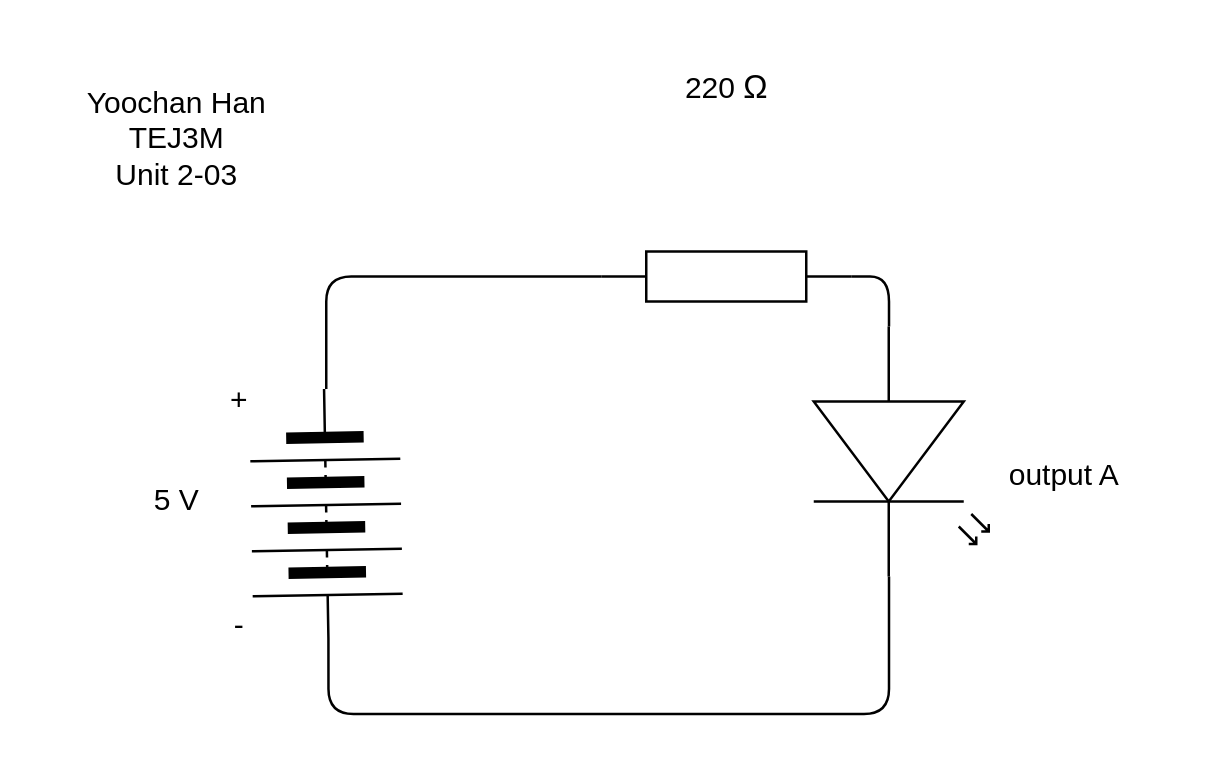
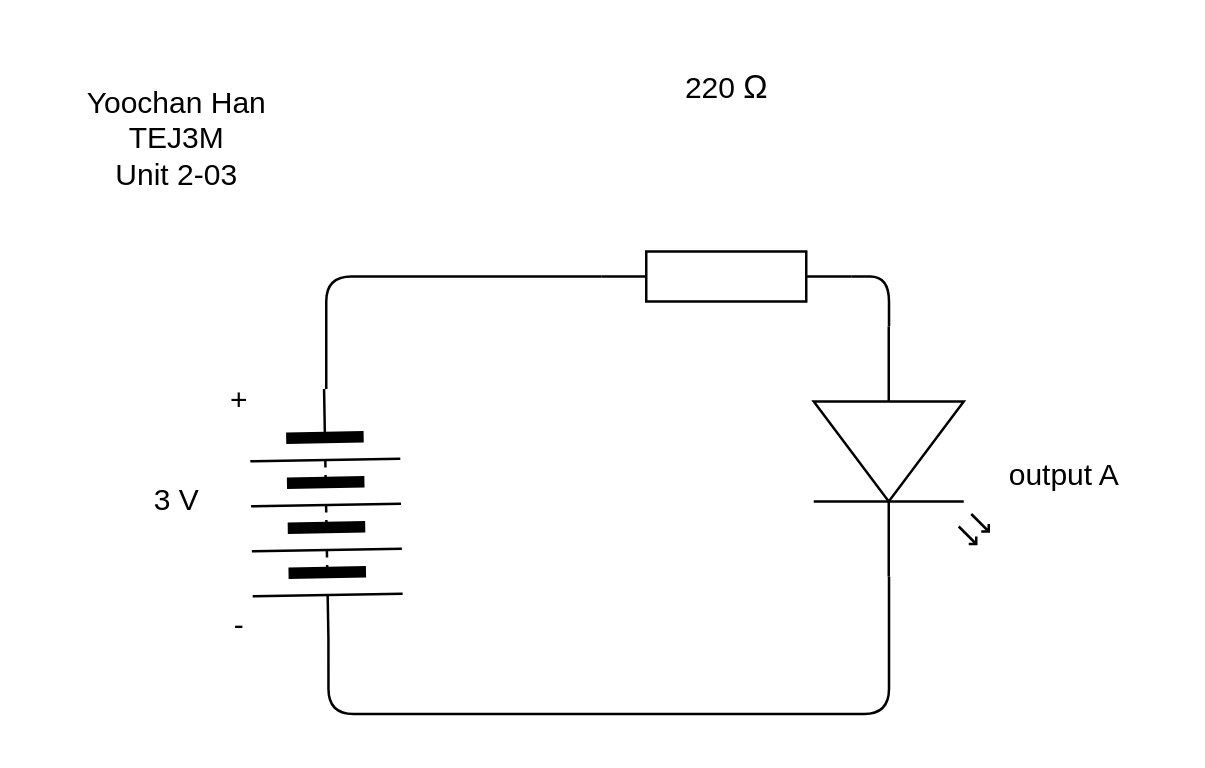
node "5 V": label "5 V" -> "3 V"
